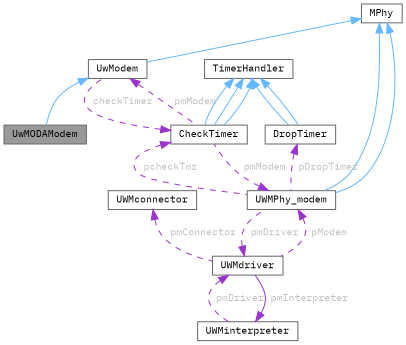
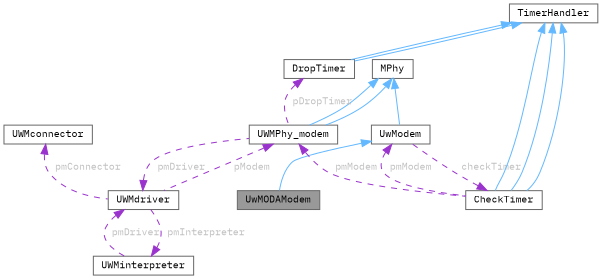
edge "UWMPhy_modem" -> "CheckTimer": removed, label "pcheckTmr"
edge "UWMdriver" -> "UWMinterpreter": style solid -> dashed
